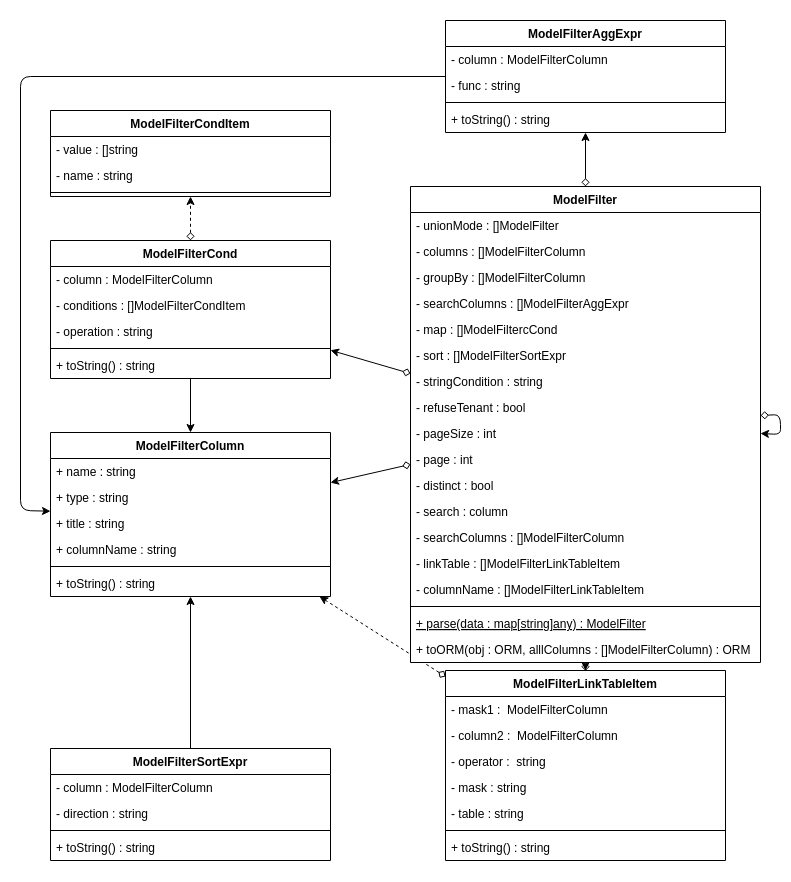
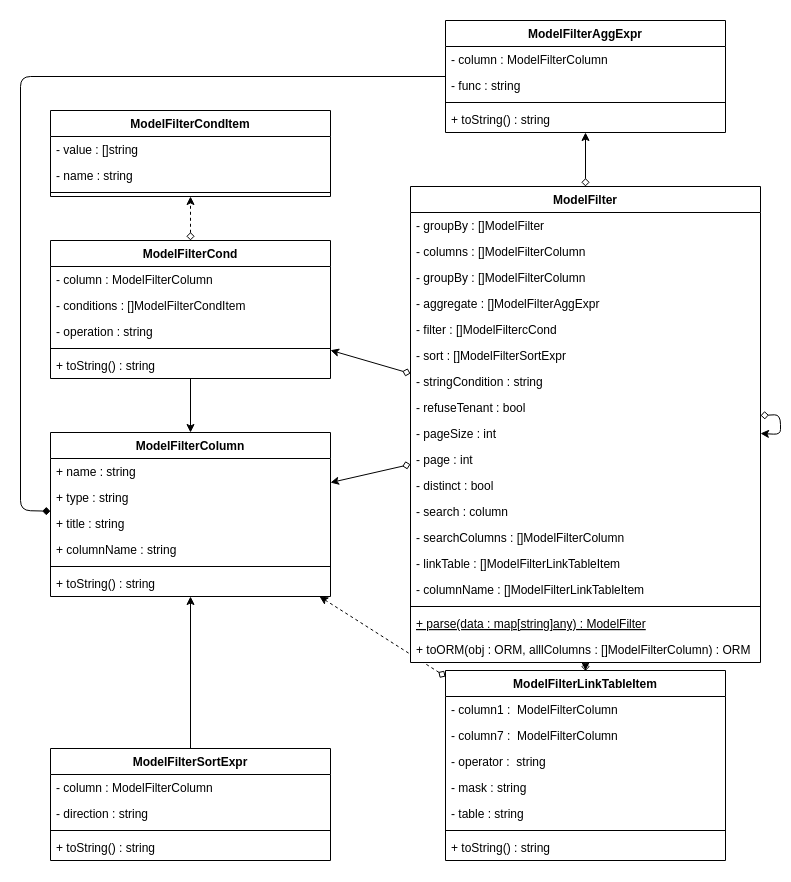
node "- unionMode : []ModelFilter": label "- unionMode : []ModelFilter" -> "- groupBy : []ModelFilter"
node "- searchColumns : []ModelFilterAggExpr": label "- searchColumns : []ModelFilterAggExpr" -> "- aggregate : []ModelFilterAggExpr"
node "- map : []ModelFiltercCond": label "- map : []ModelFiltercCond" -> "- filter : []ModelFiltercCond"
edge "ModelFilterAggExpr" -> "ModelFilterColumn": arrowhead classic -> diamond
node "- mask1 : ModelFilterColumn": label "- mask1 : ModelFilterColumn" -> "- column1 : ModelFilterColumn"
node "- column2 : ModelFilterColumn": label "- column2 : ModelFilterColumn" -> "- column7 : ModelFilterColumn"
